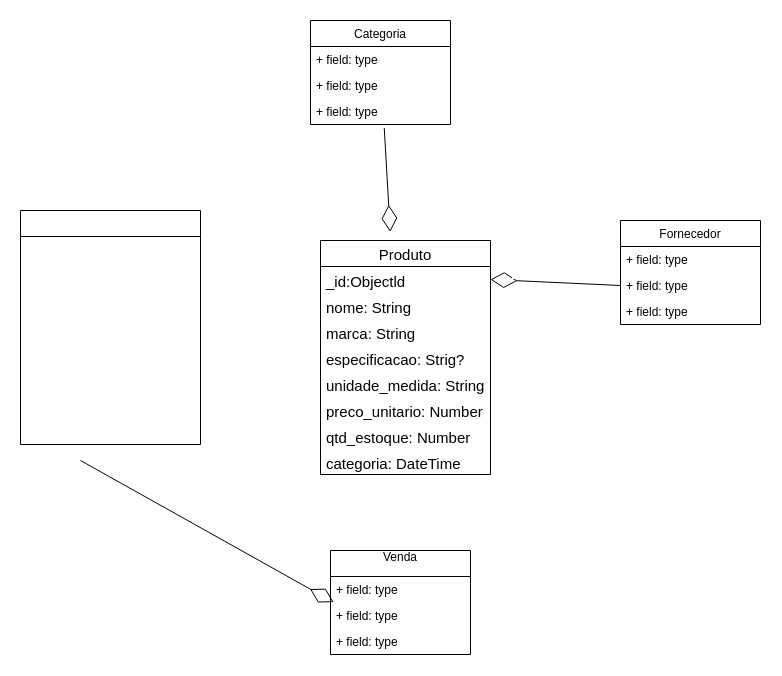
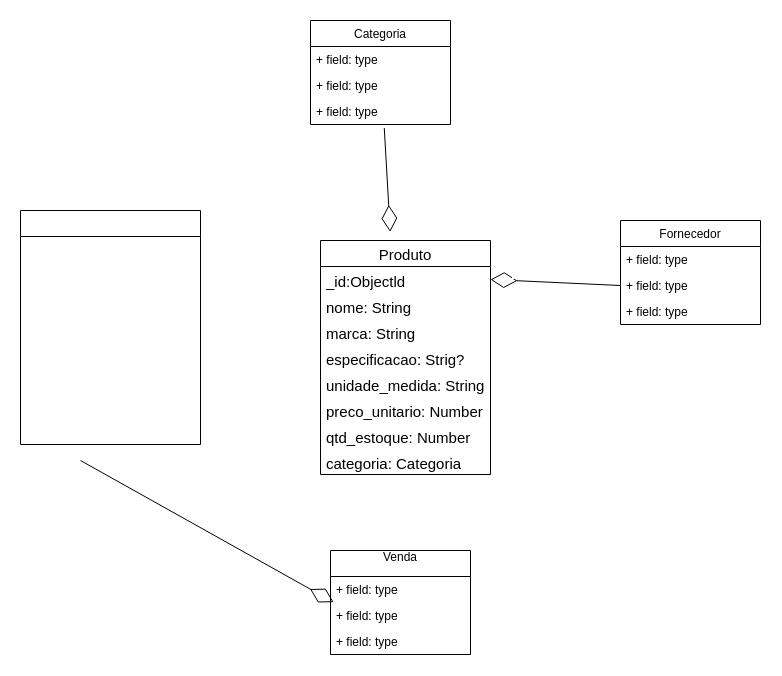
node "categoria: DateTime": label "categoria: DateTime" -> "categoria: Categoria"
